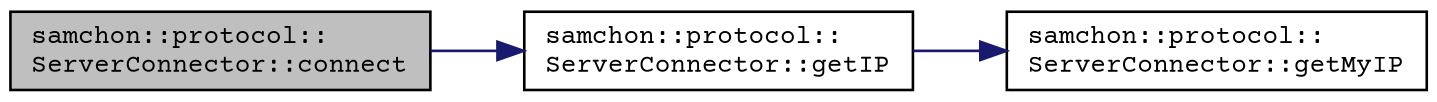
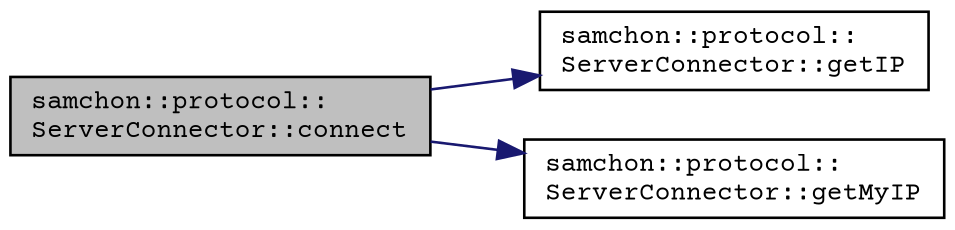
edge "samchon::protocol:: ServerConnector::getIP" -> "samchon::protocol:: ServerConnector::getMyIP": now "samchon::protocol:: ServerConnector::connect" -> "samchon::protocol:: ServerConnector::getMyIP"
